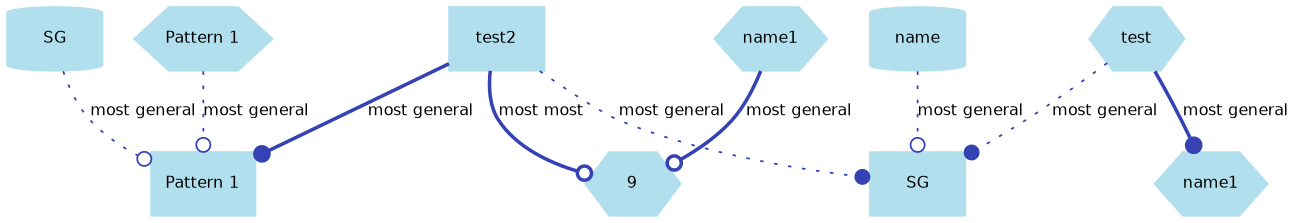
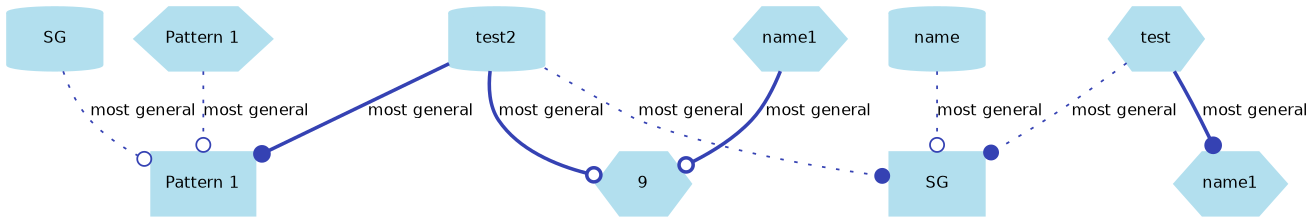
node "test2": shape box -> cylinder
edge "test2" -> "9": label "most most" -> "most general"
